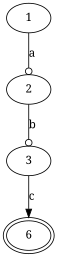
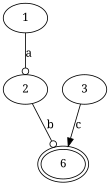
edge "2" -> "3": now "2" -> "6"
